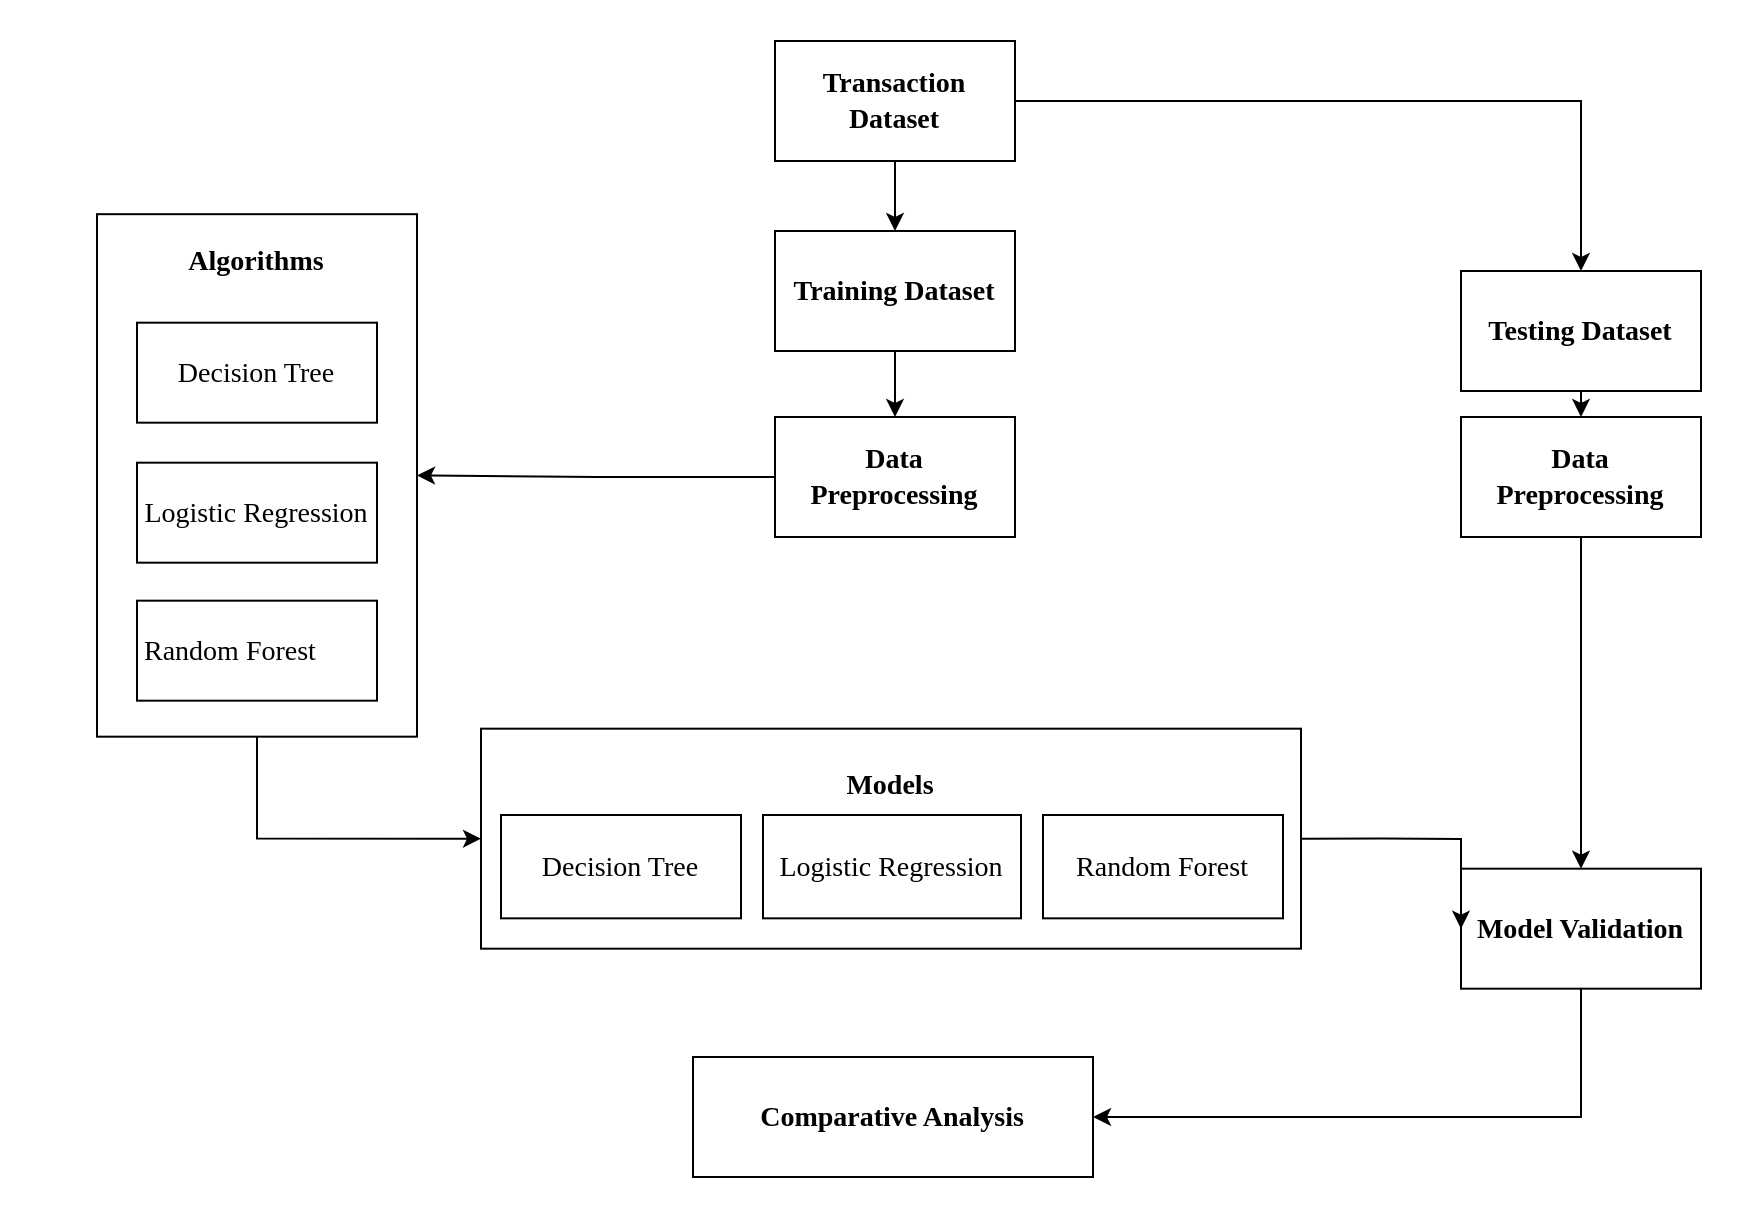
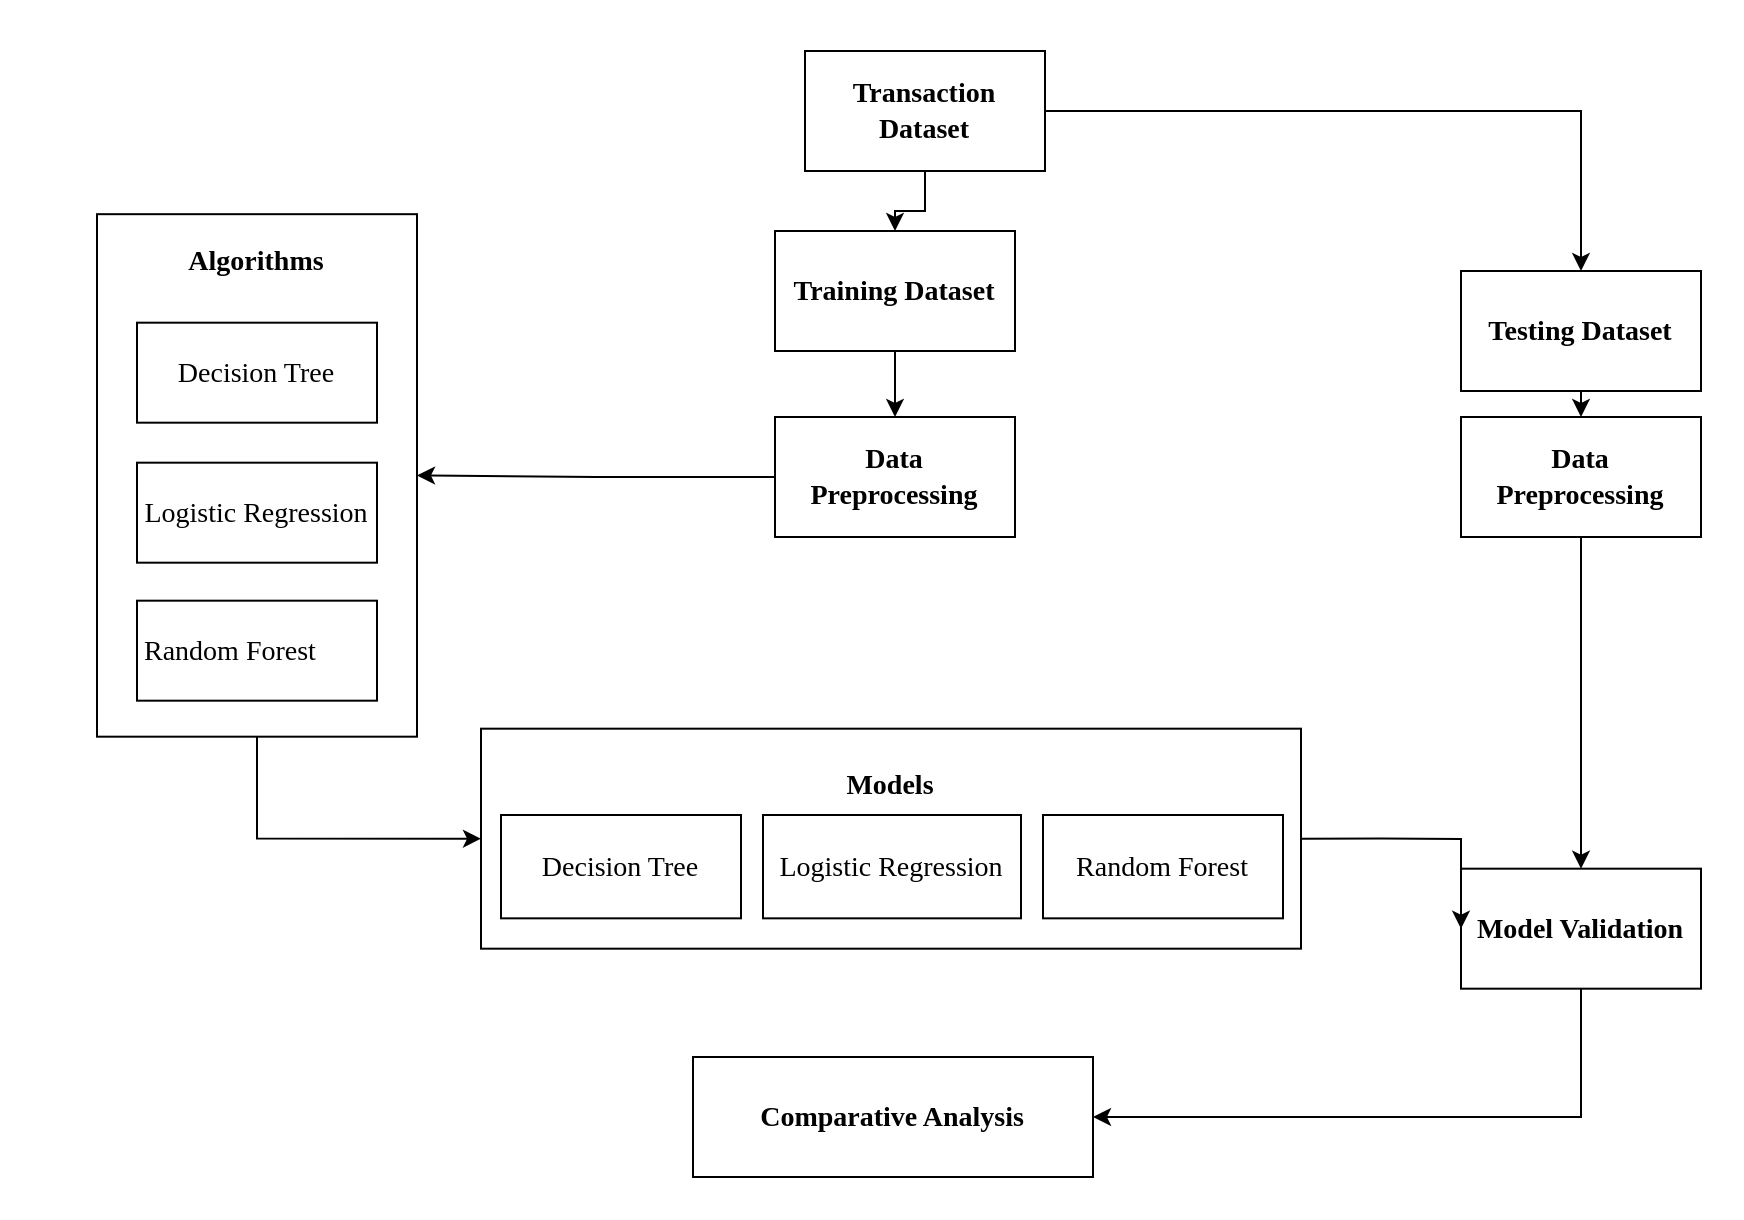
node "Transaction Dataset": moved (895, 101) -> (925, 111)
